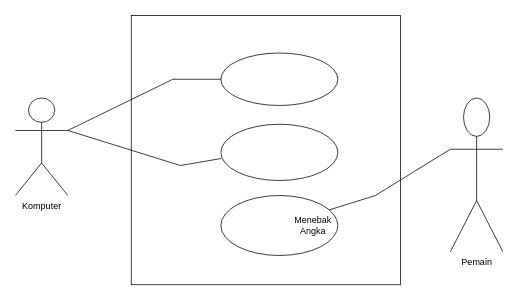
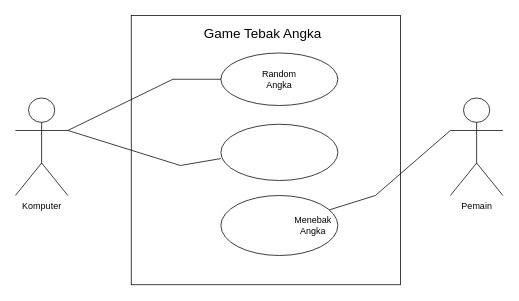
node "Game Tebak Angka": added
node "Random Angka": added
node "Pemain": size 53x154 -> 53x98
